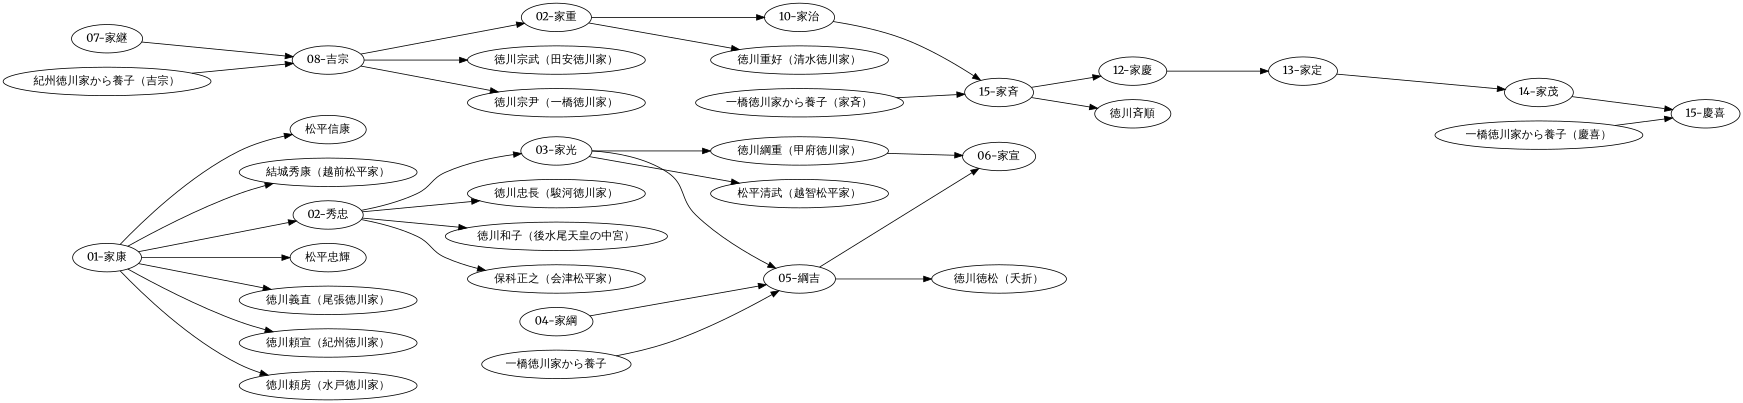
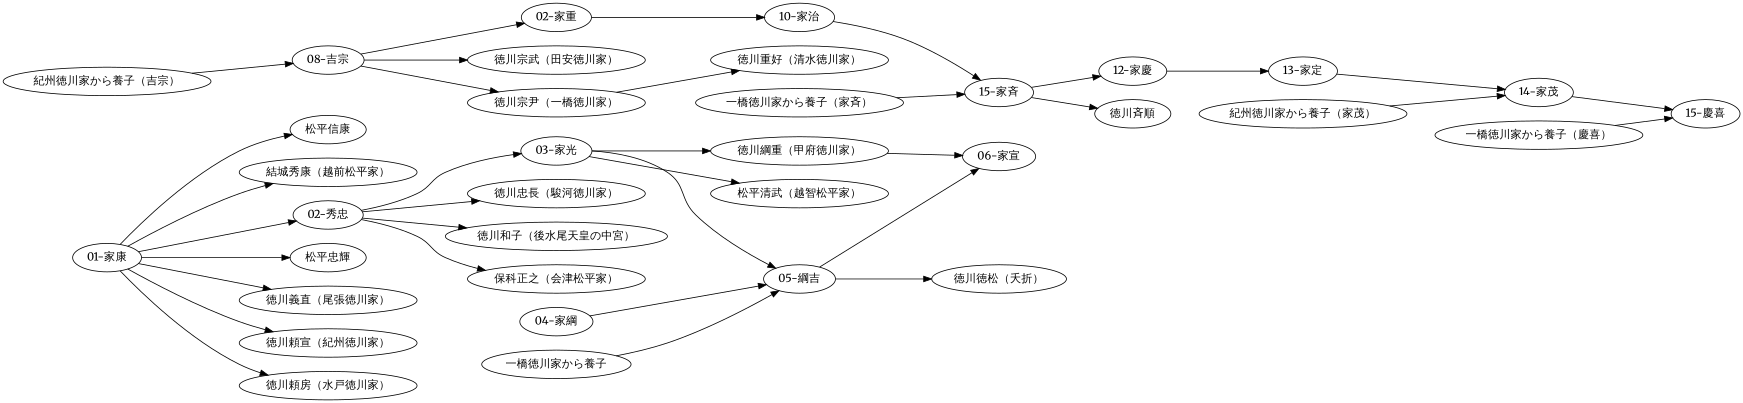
edge "02-家重" -> "徳川重好（清水徳川家）": now "徳川宗尹（一橋徳川家）" -> "徳川重好（清水徳川家）"
node "07-家継": removed
node "紀州徳川家から養子（家茂）": added
